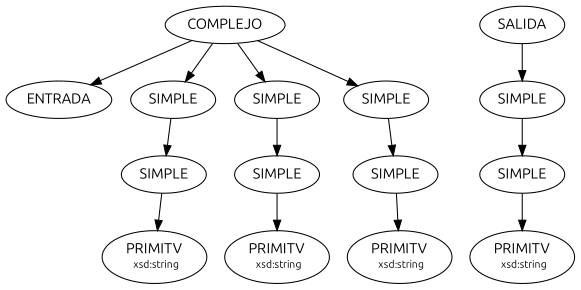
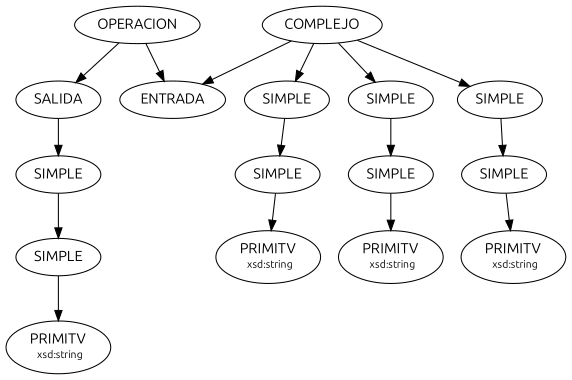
node "OPERACION": added
